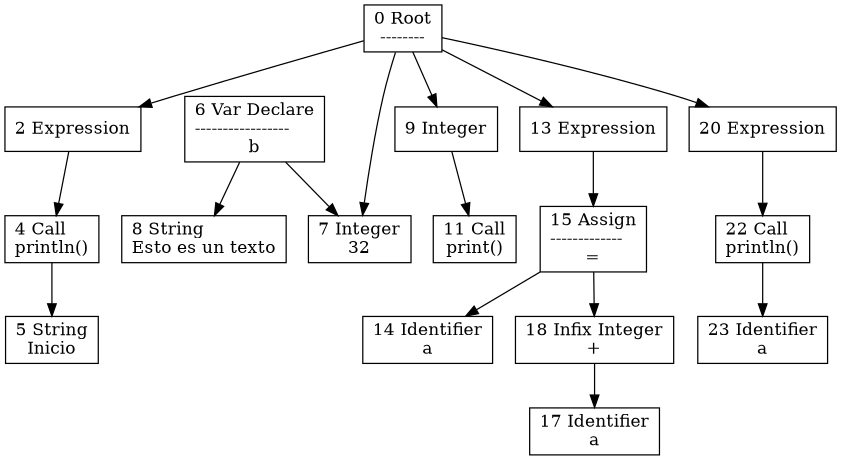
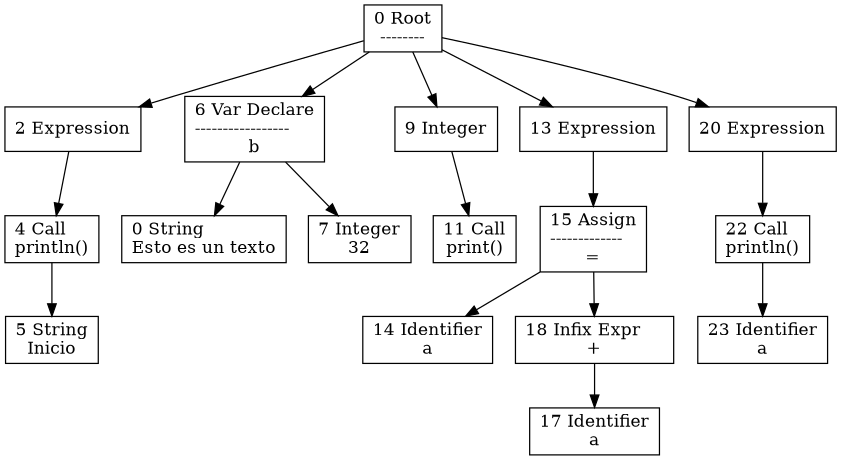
edge "0 Root --------" -> "7 Integer 32": now "0 Root --------" -> "6 Var Declare ----------------- b"
node "8 String Esto es un texto": label "8 String Esto es un texto" -> "0 String Esto es un texto"
node "18 Infix Integer +": label "18 Infix Integer +" -> "18 Infix Expr +"
